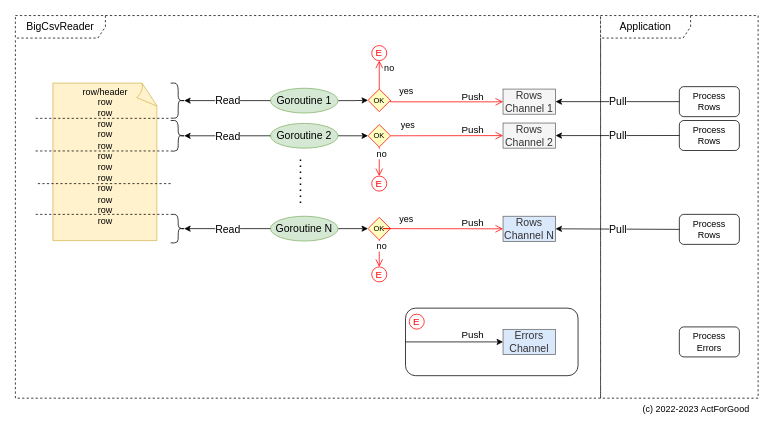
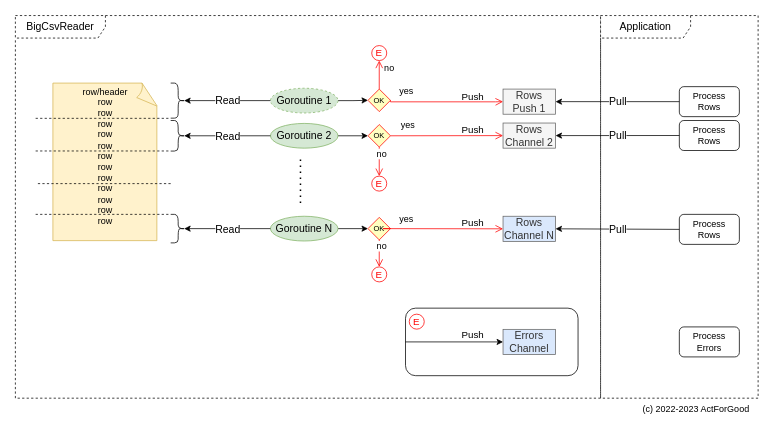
node "Goroutine 1": style solid -> dashed
node "Rows Channel 1": label "Rows Channel 1" -> "Rows Push 1"
